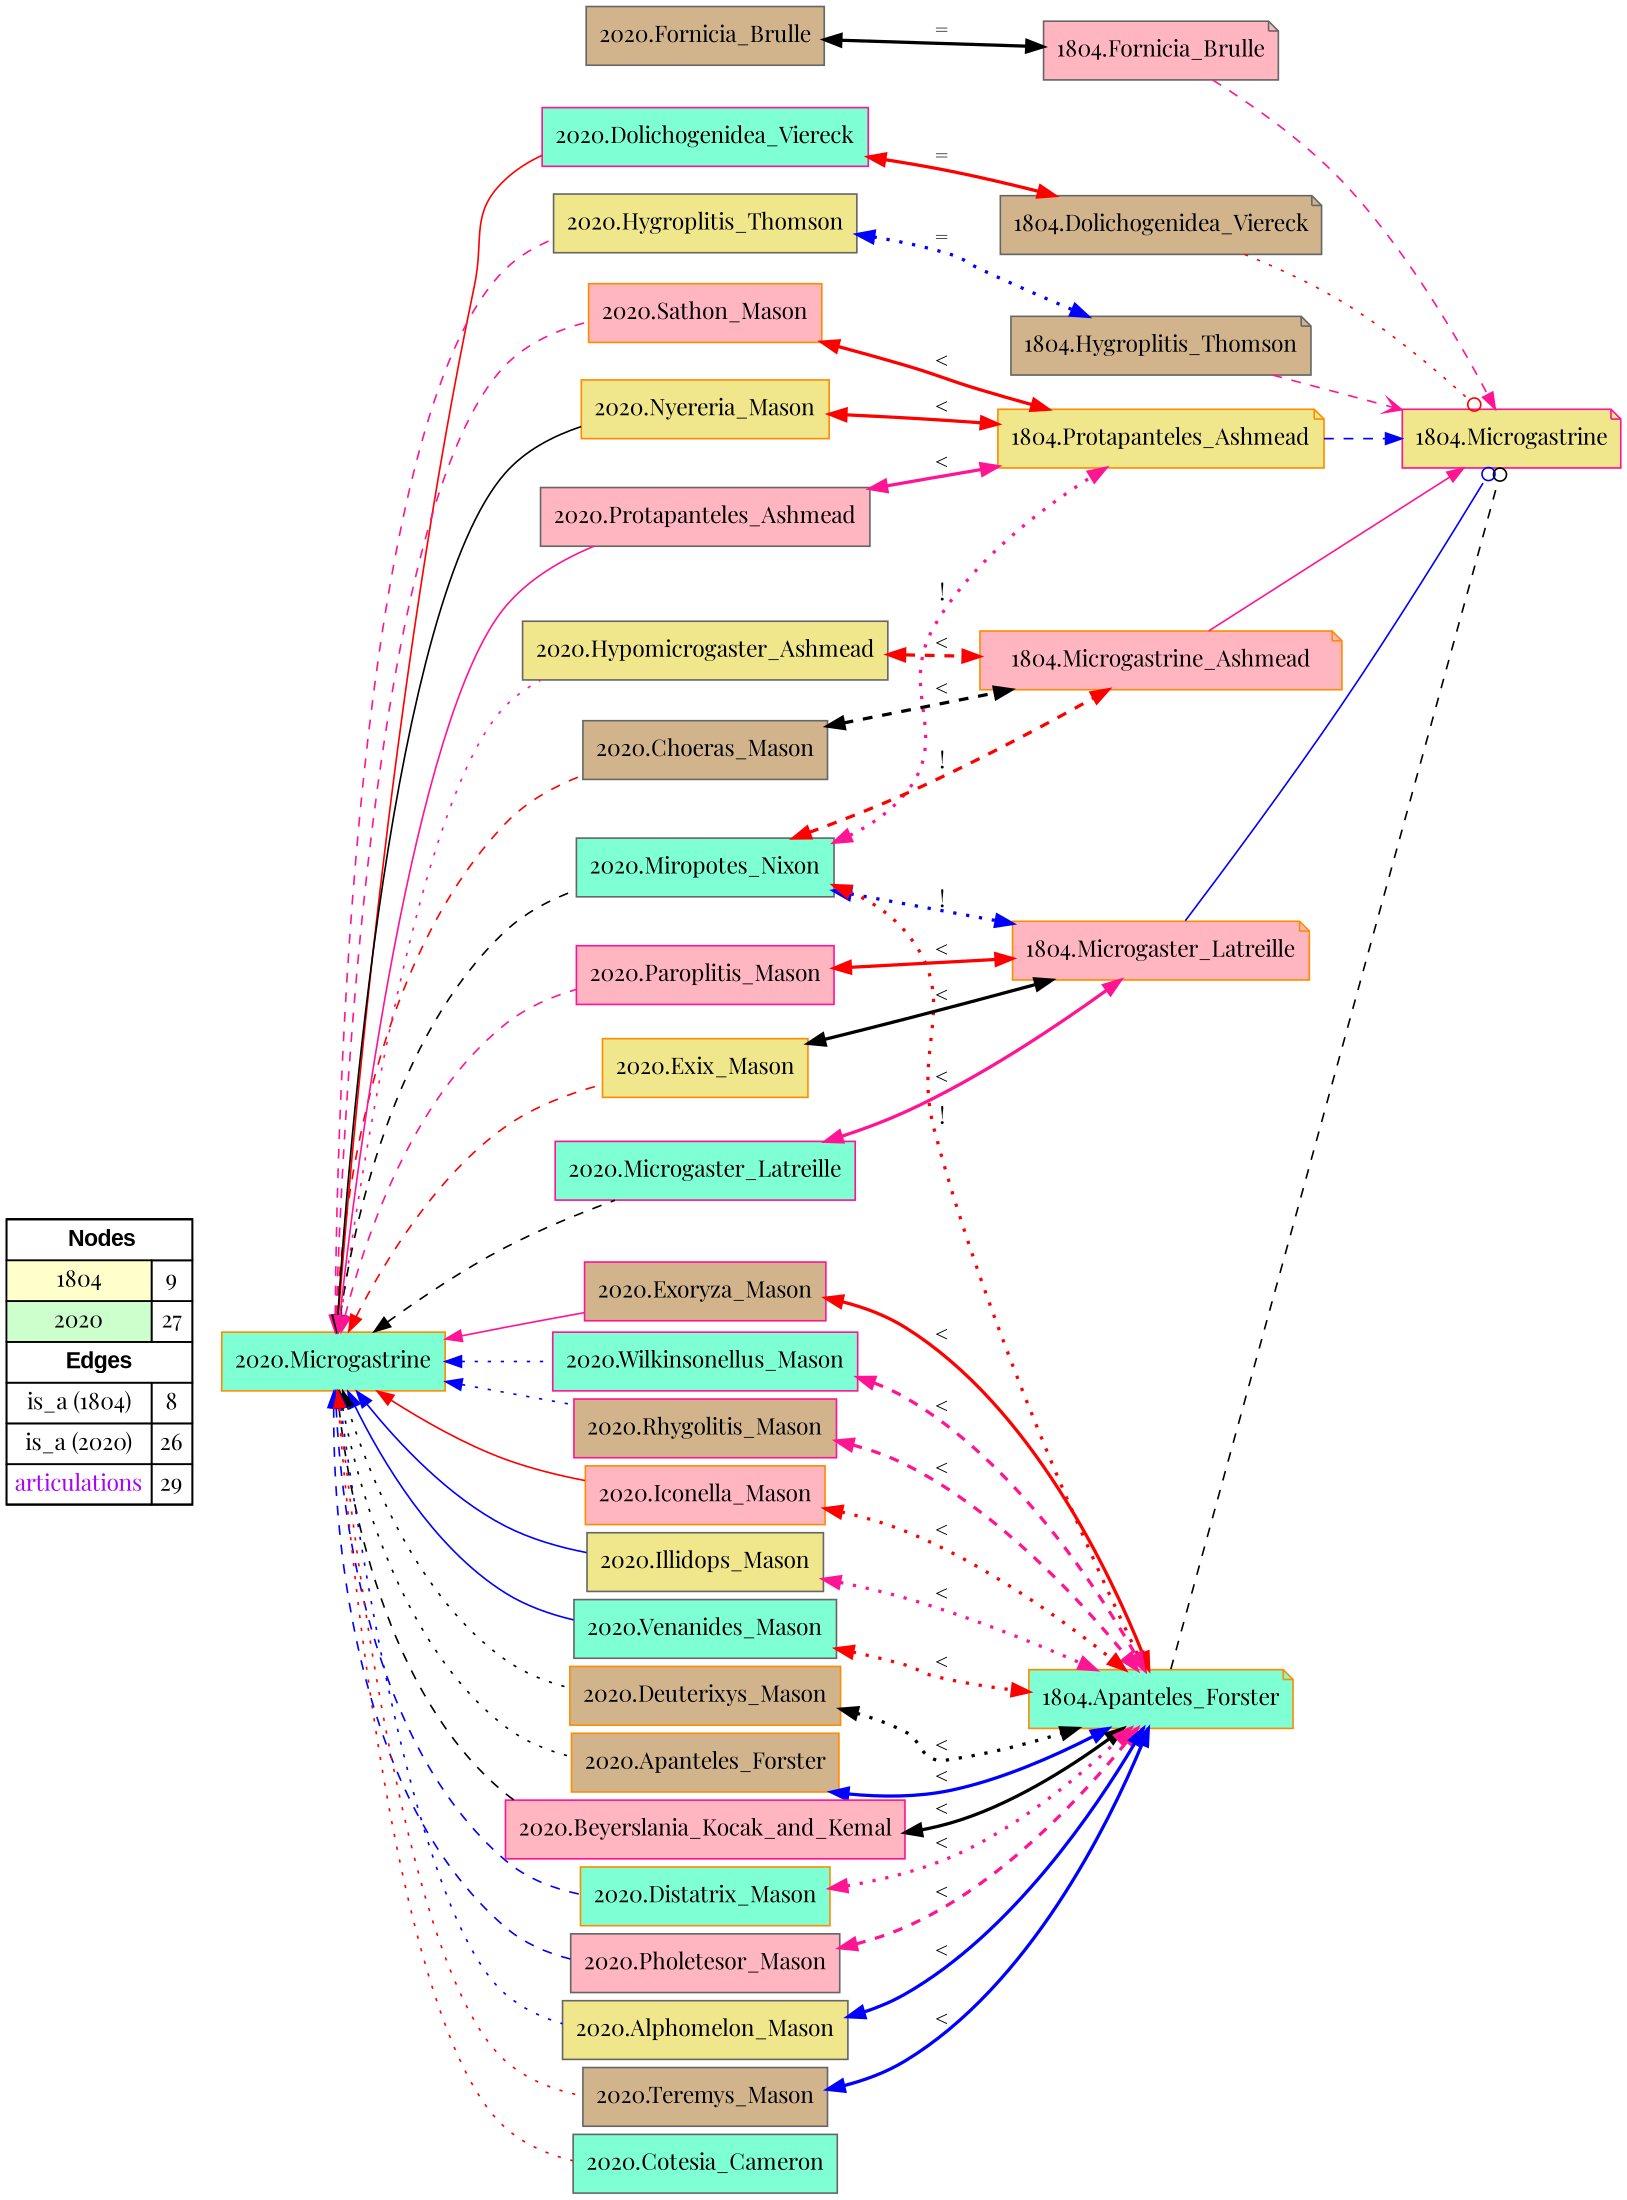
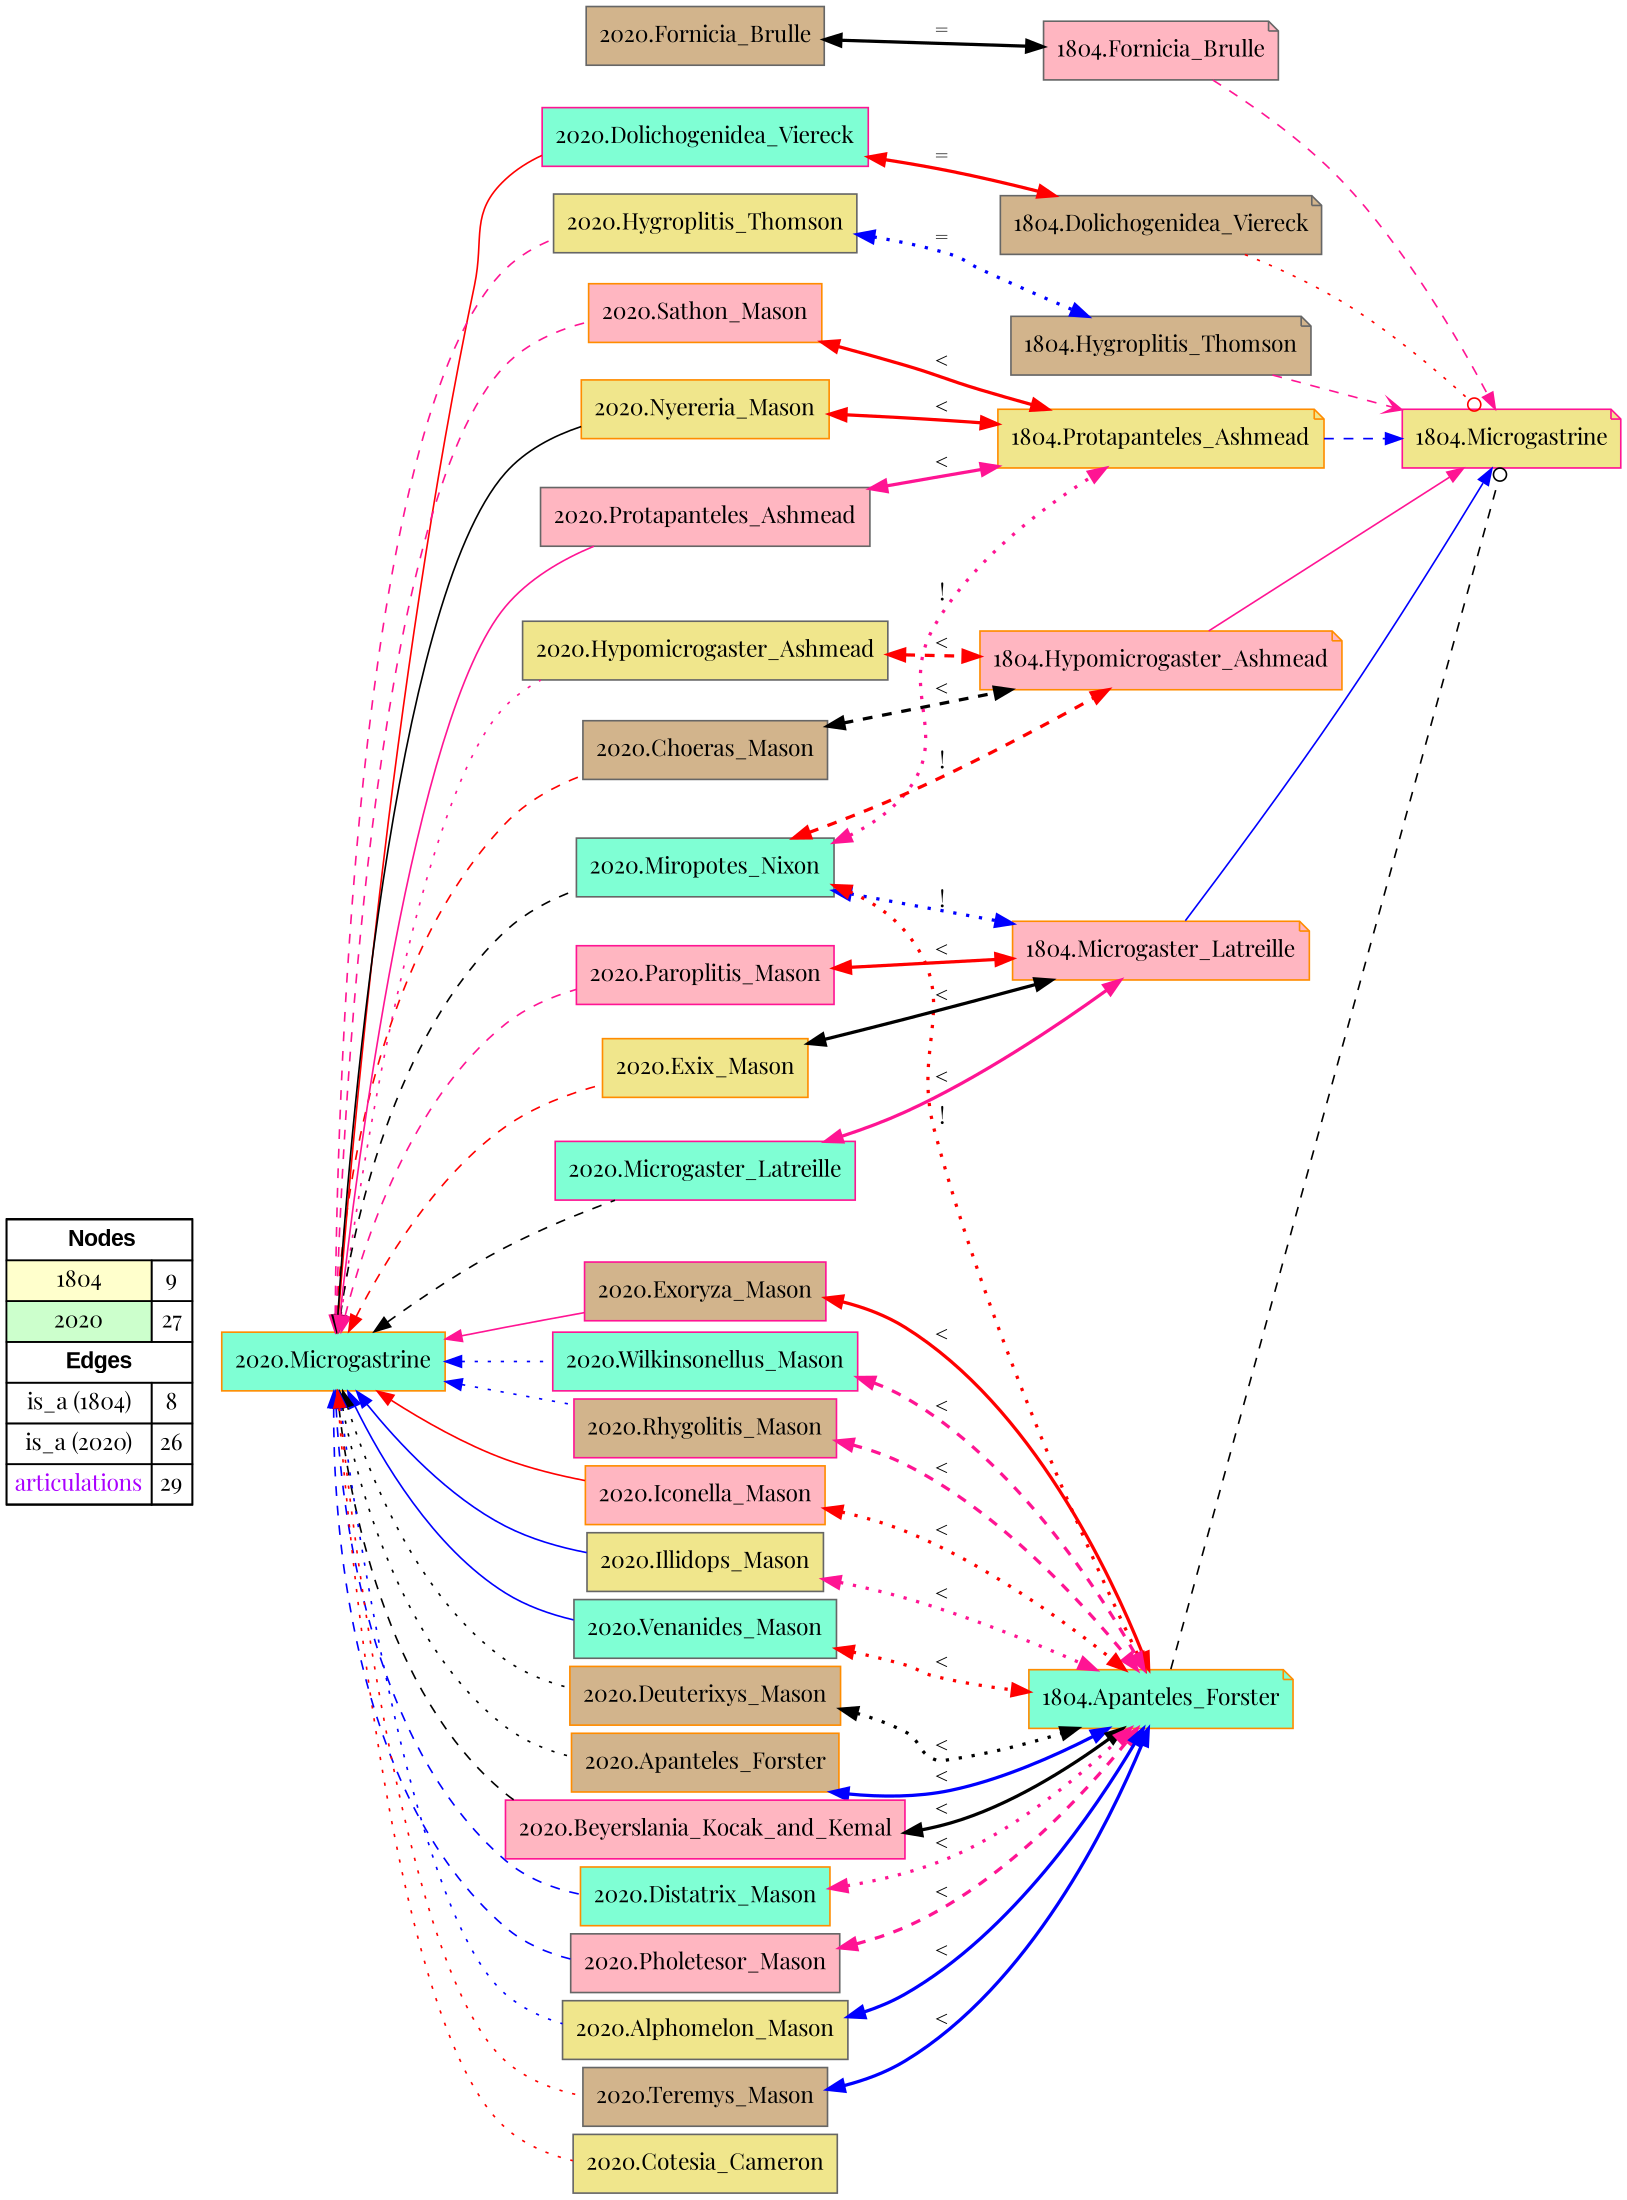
node "1804.Microgastrine_Ashmead": label "1804.Microgastrine_Ashmead" -> "1804.Hypomicrogaster_Ashmead"
edge "1804.Microgaster_Latreille" -> "1804.Microgastrine": arrowhead odot -> normal
node "2020.Cotesia_Cameron": fillcolor aquamarine -> khaki
